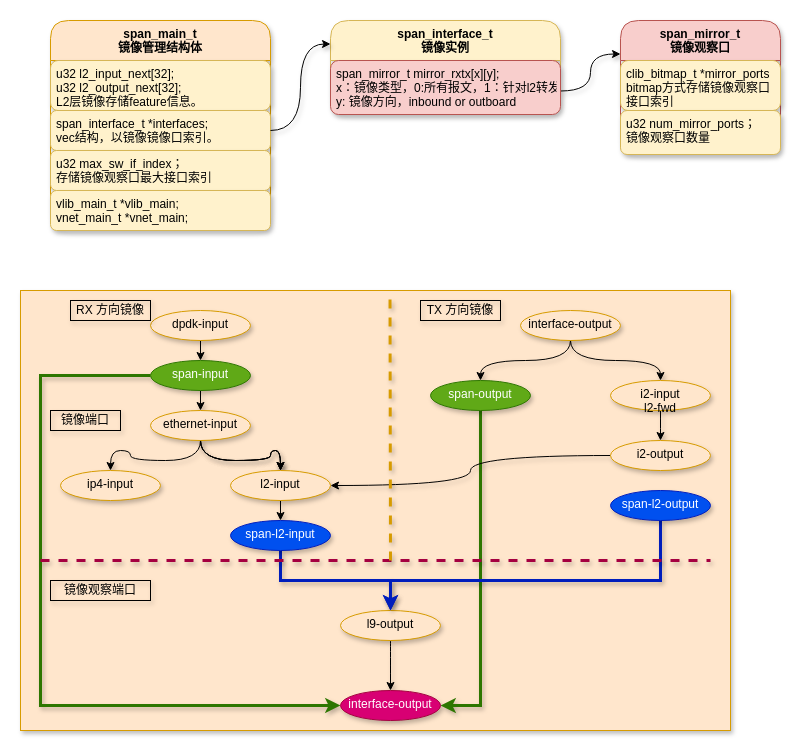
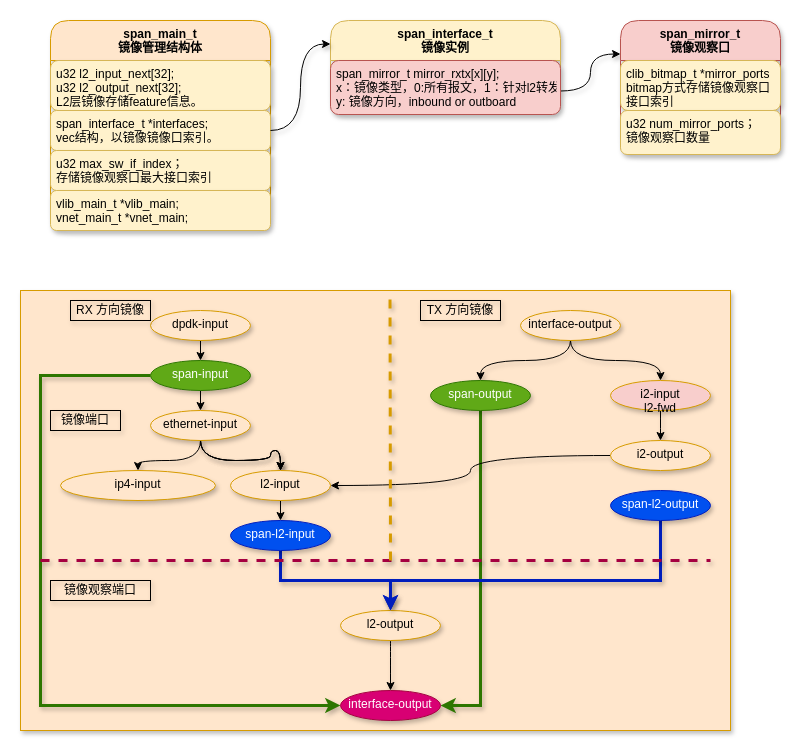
node "i2-input l2-fwd": fillcolor #ffe6cc -> #f8cecc
node "ip4-input": size 100x30 -> 155x30
node "l9-output": label "l9-output" -> "l2-output"
